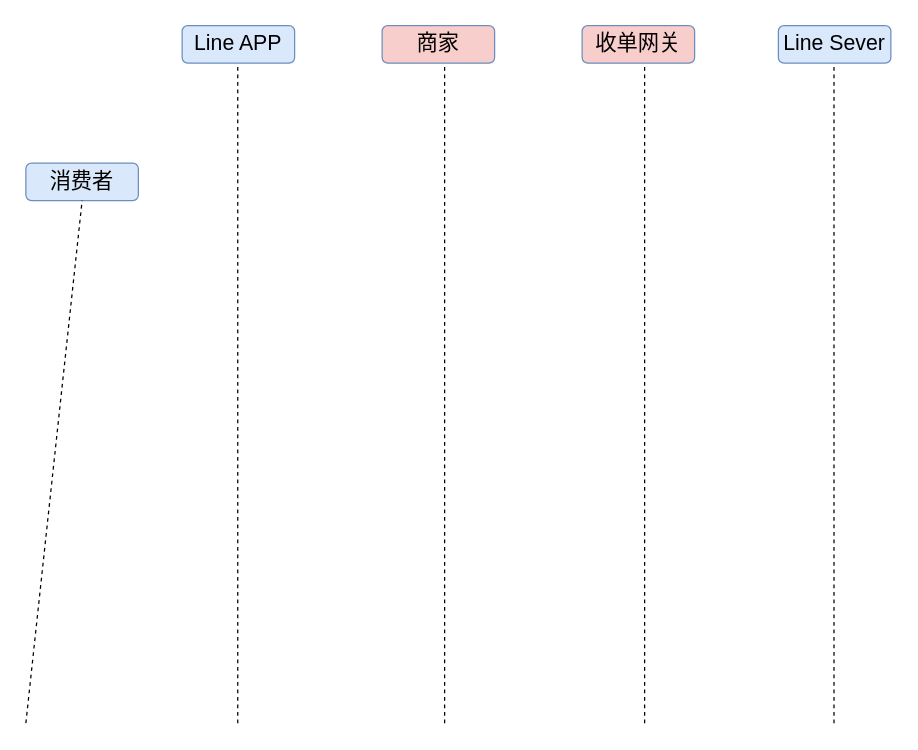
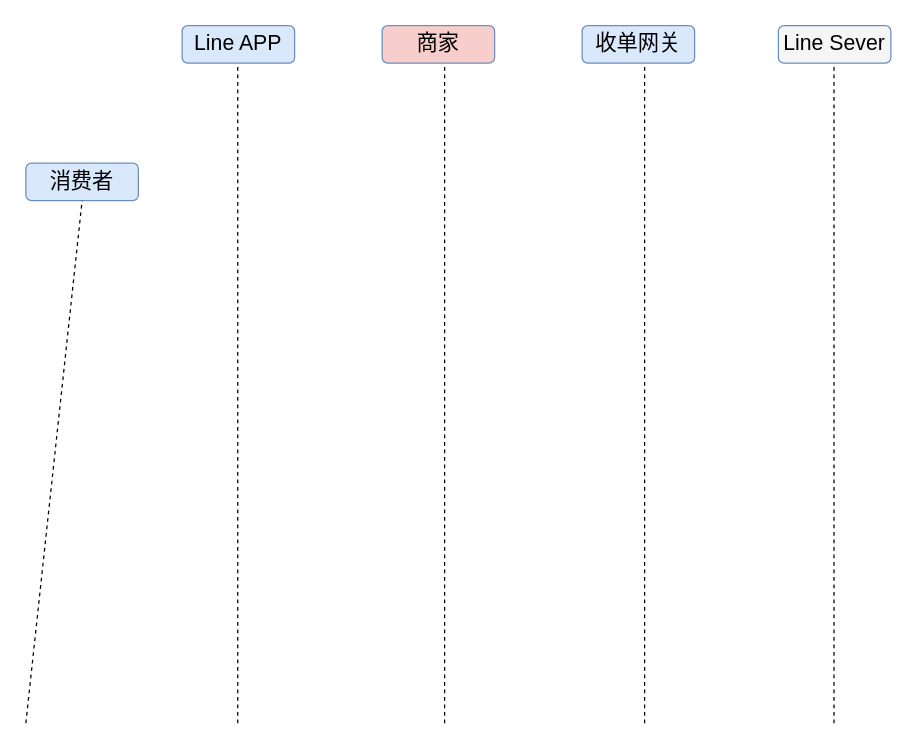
node "收单网关": fillcolor #f8cecc -> #dae8fc
node "Line Sever": fillcolor #dae8fc -> #f5f5f5
